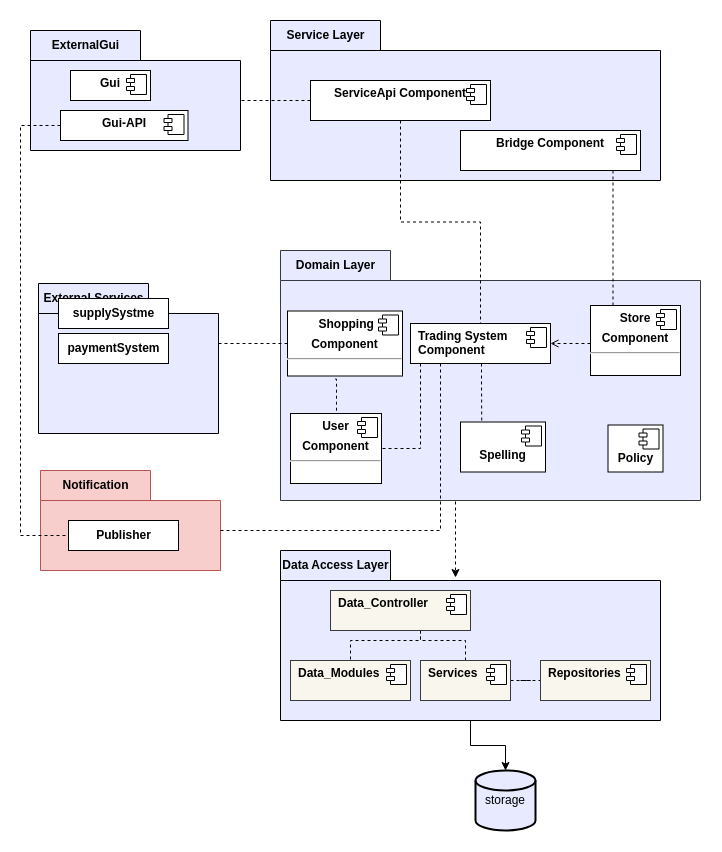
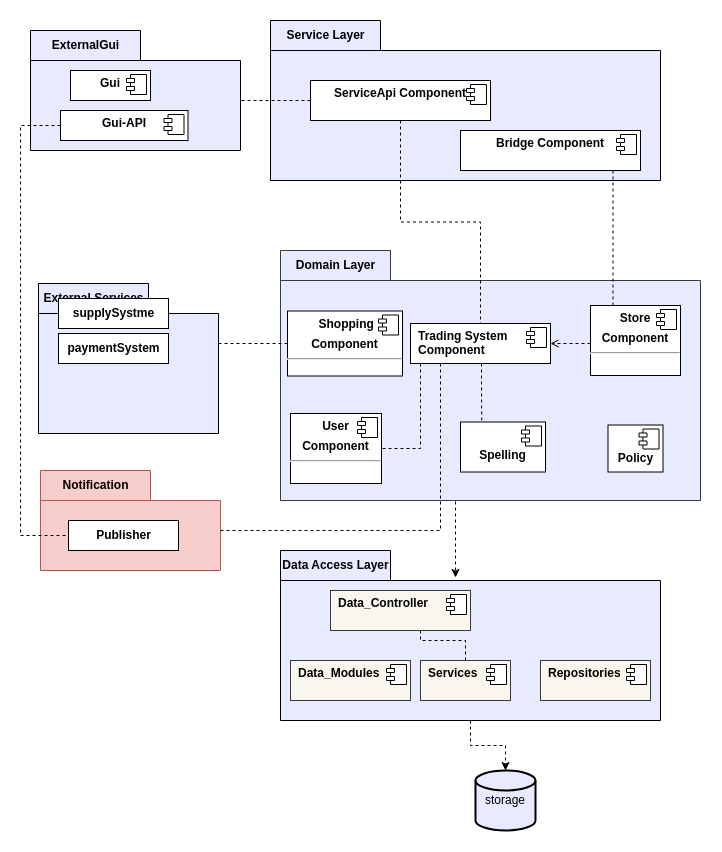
edge "Shopping Component" -- "User Component": removed
edge "Data_Controller" -- "Data_Modules": removed
edge "Services" -- "Repositories": removed
edge "Data Access Layer" -> "storage": style solid -> dashed
